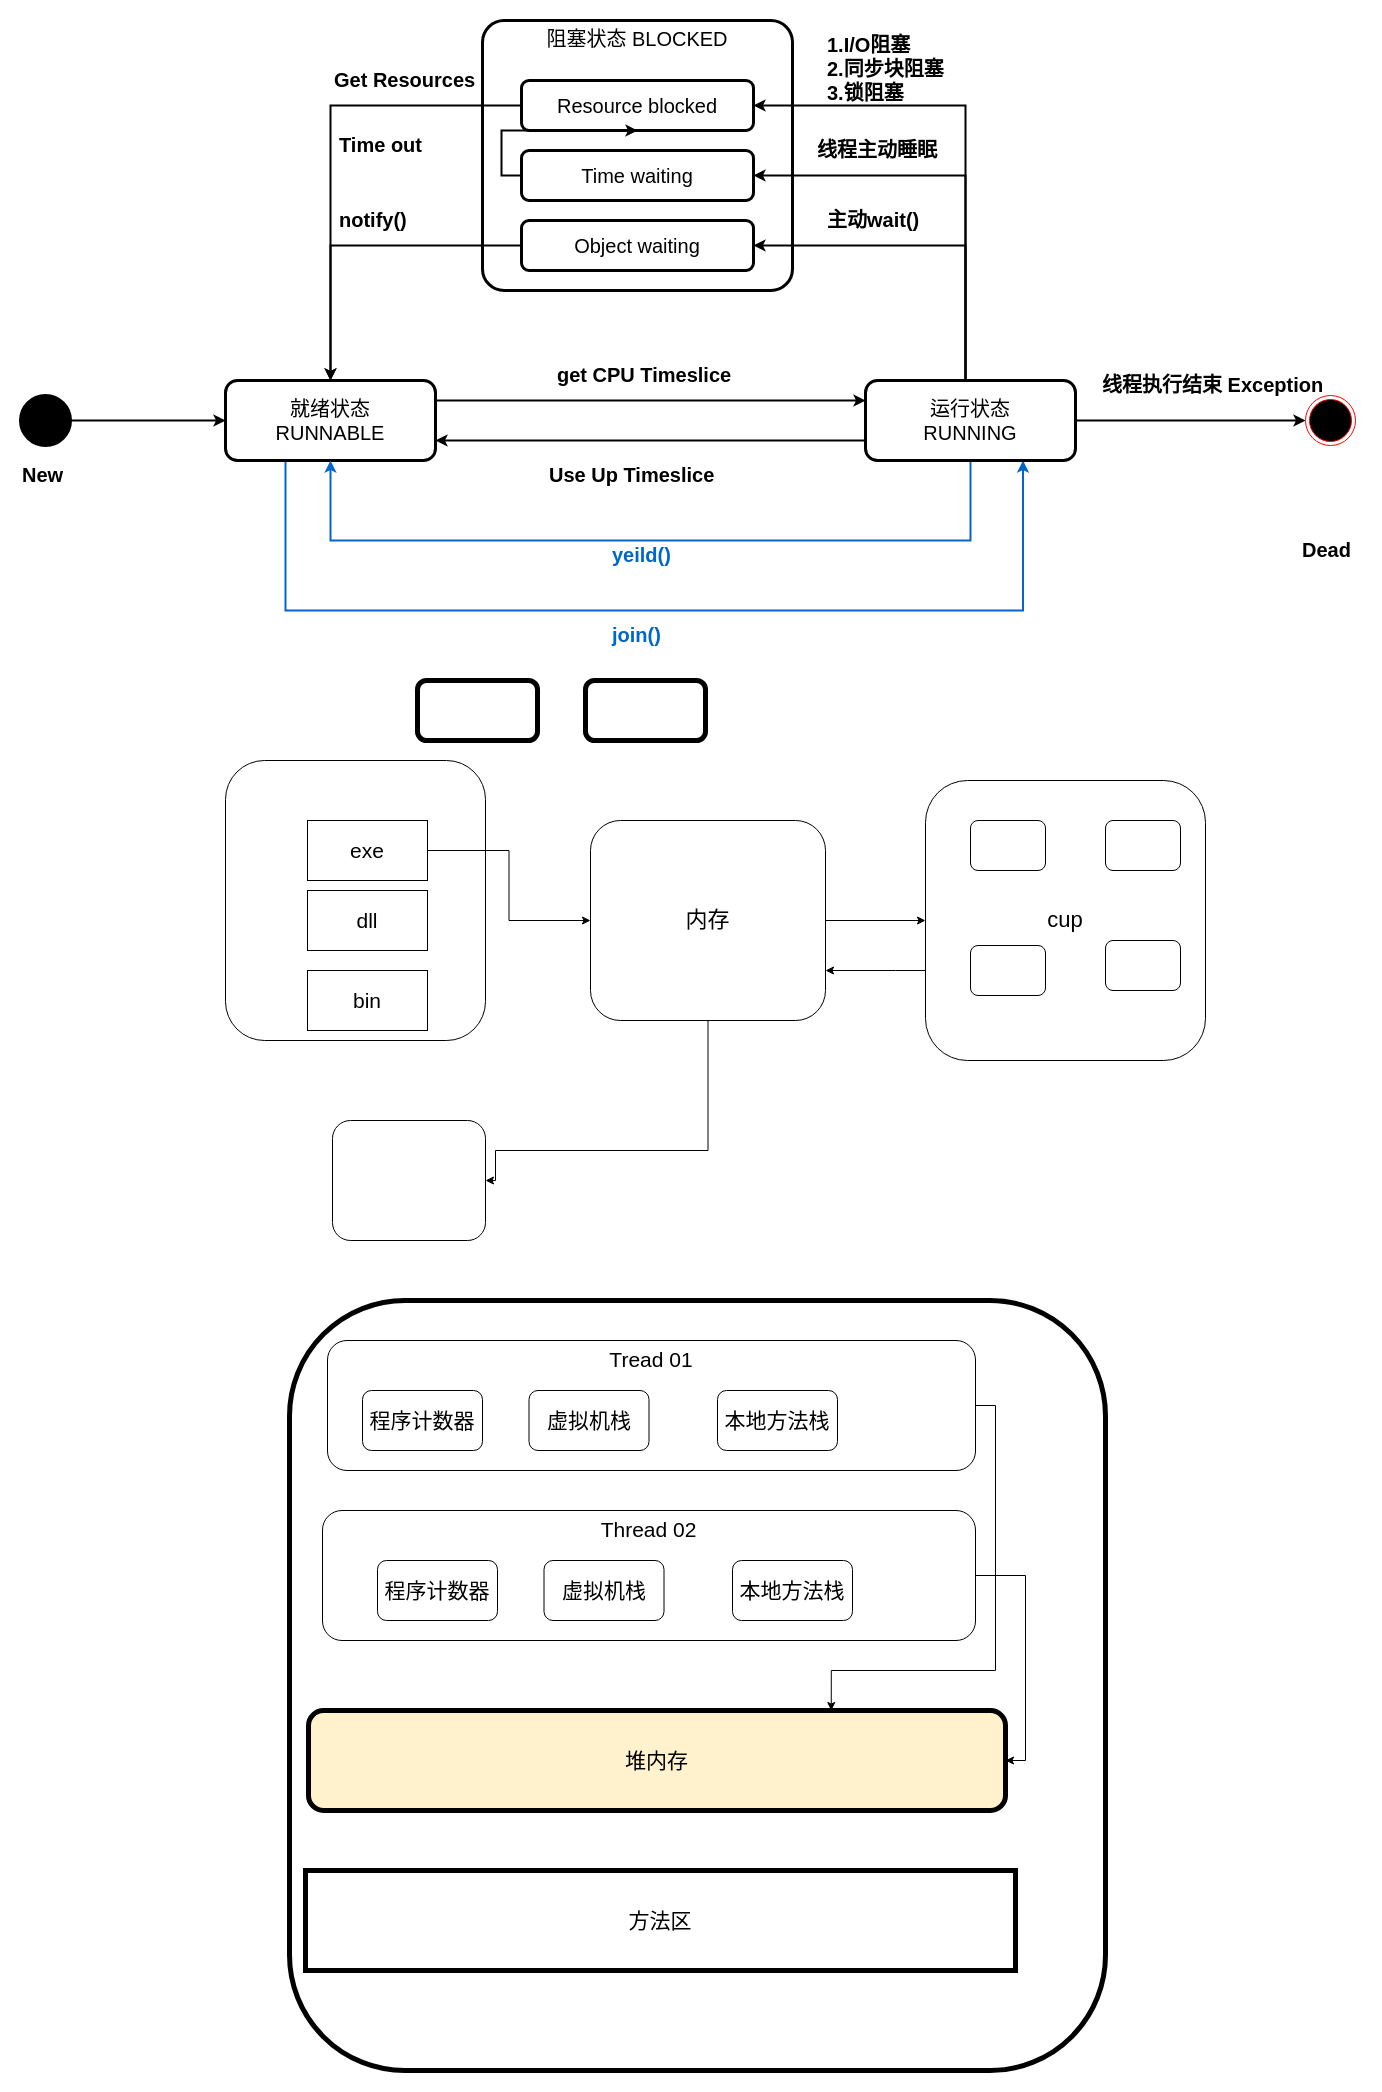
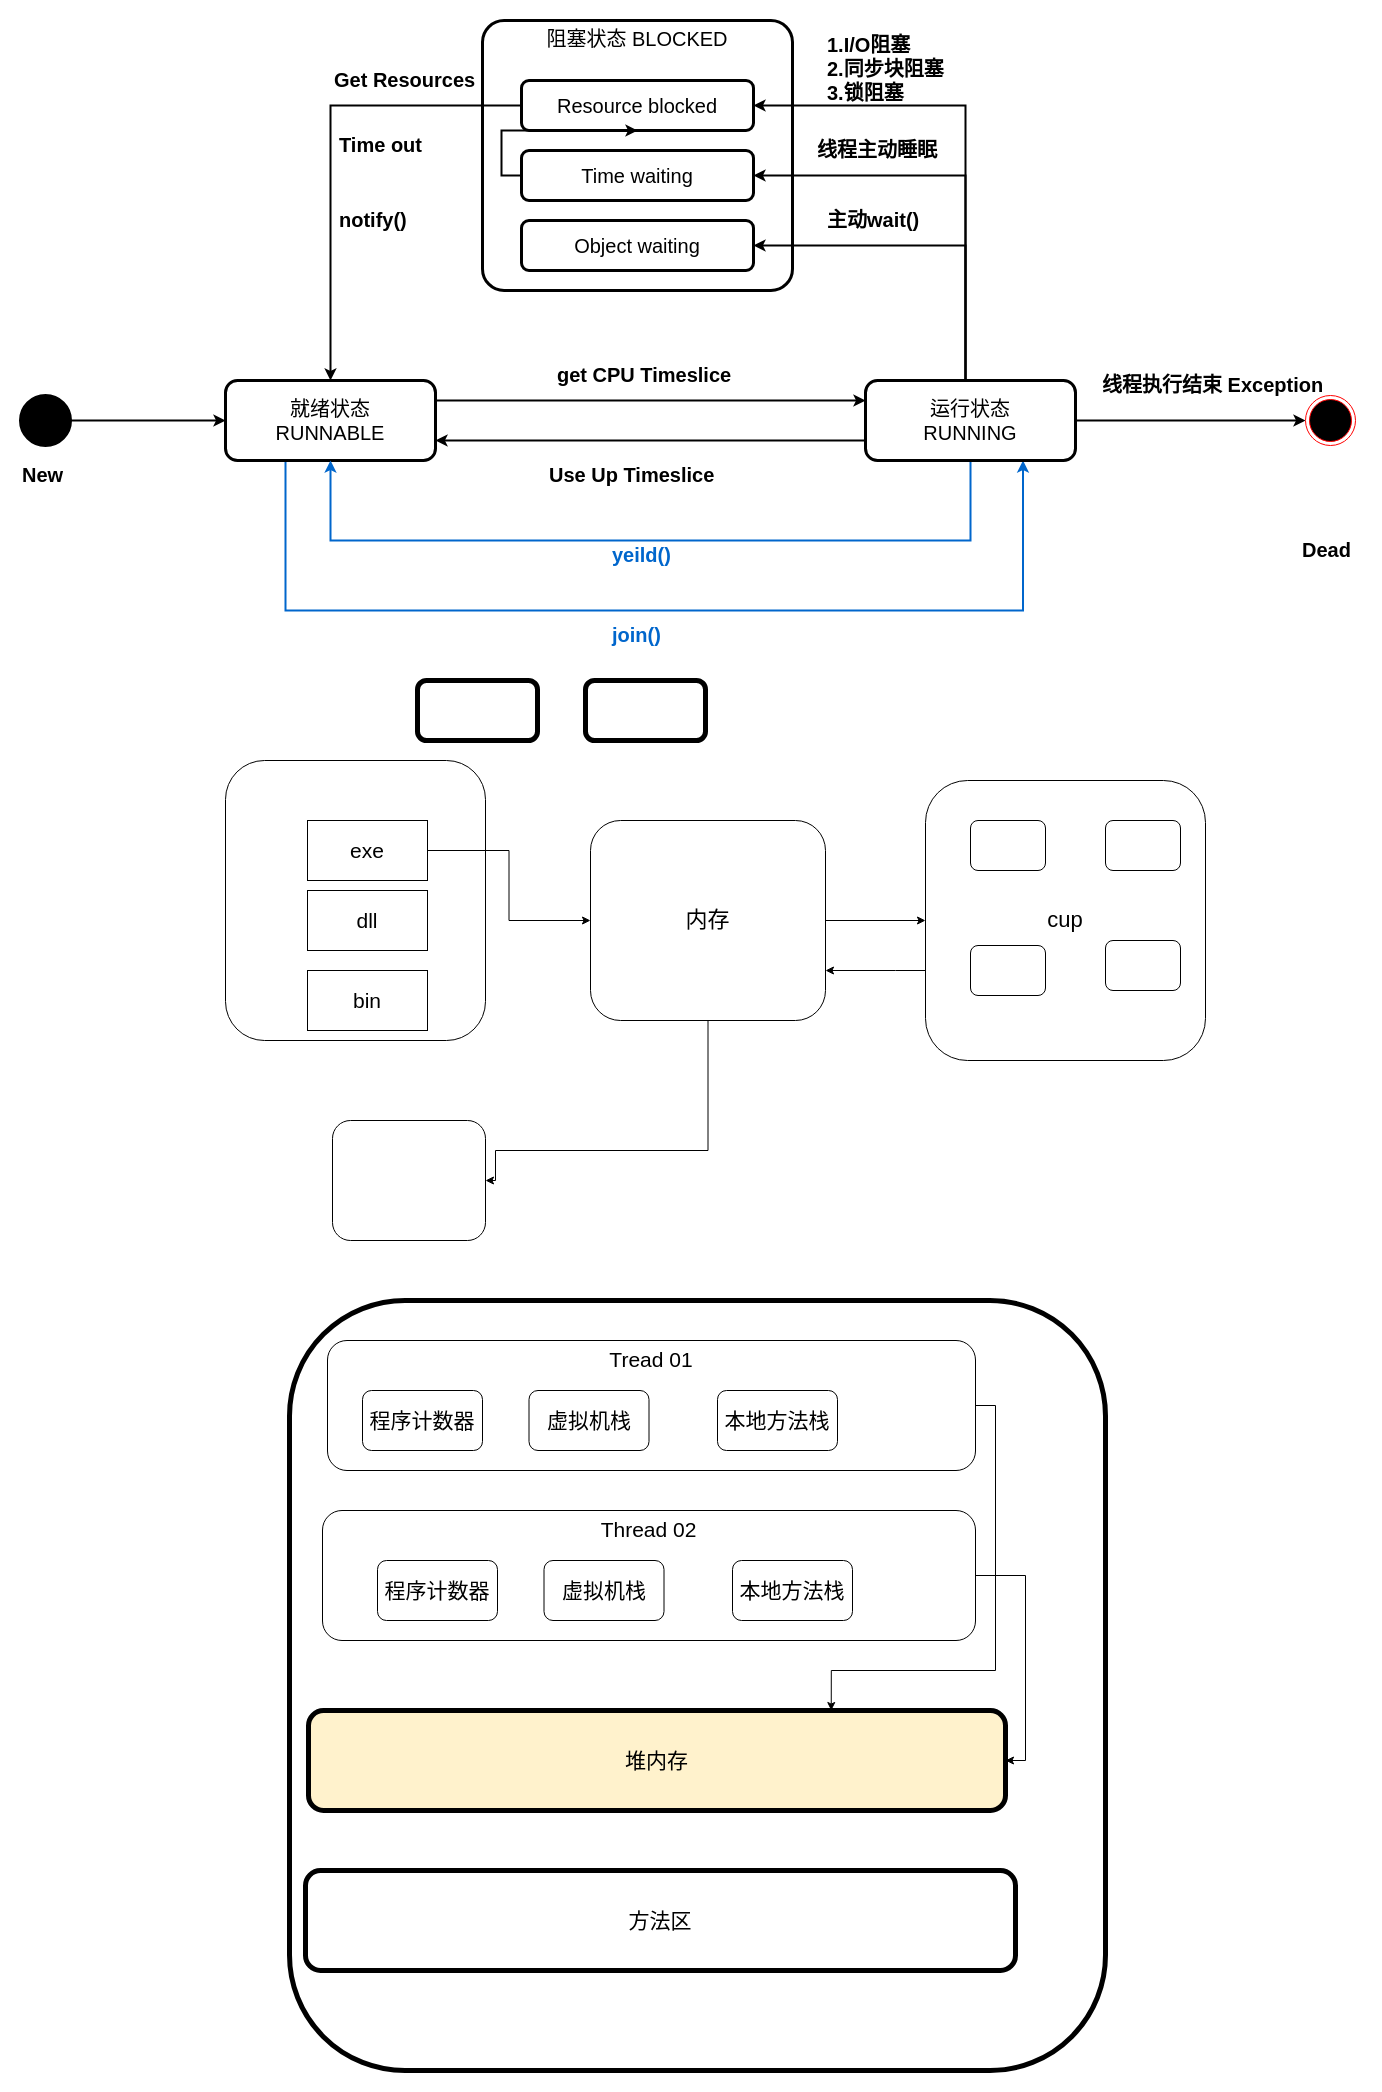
edge "Object waiting" -> "就绪状态 RUNNABLE": removed
node "方法区": shape rectangle -> rounded rectangle
